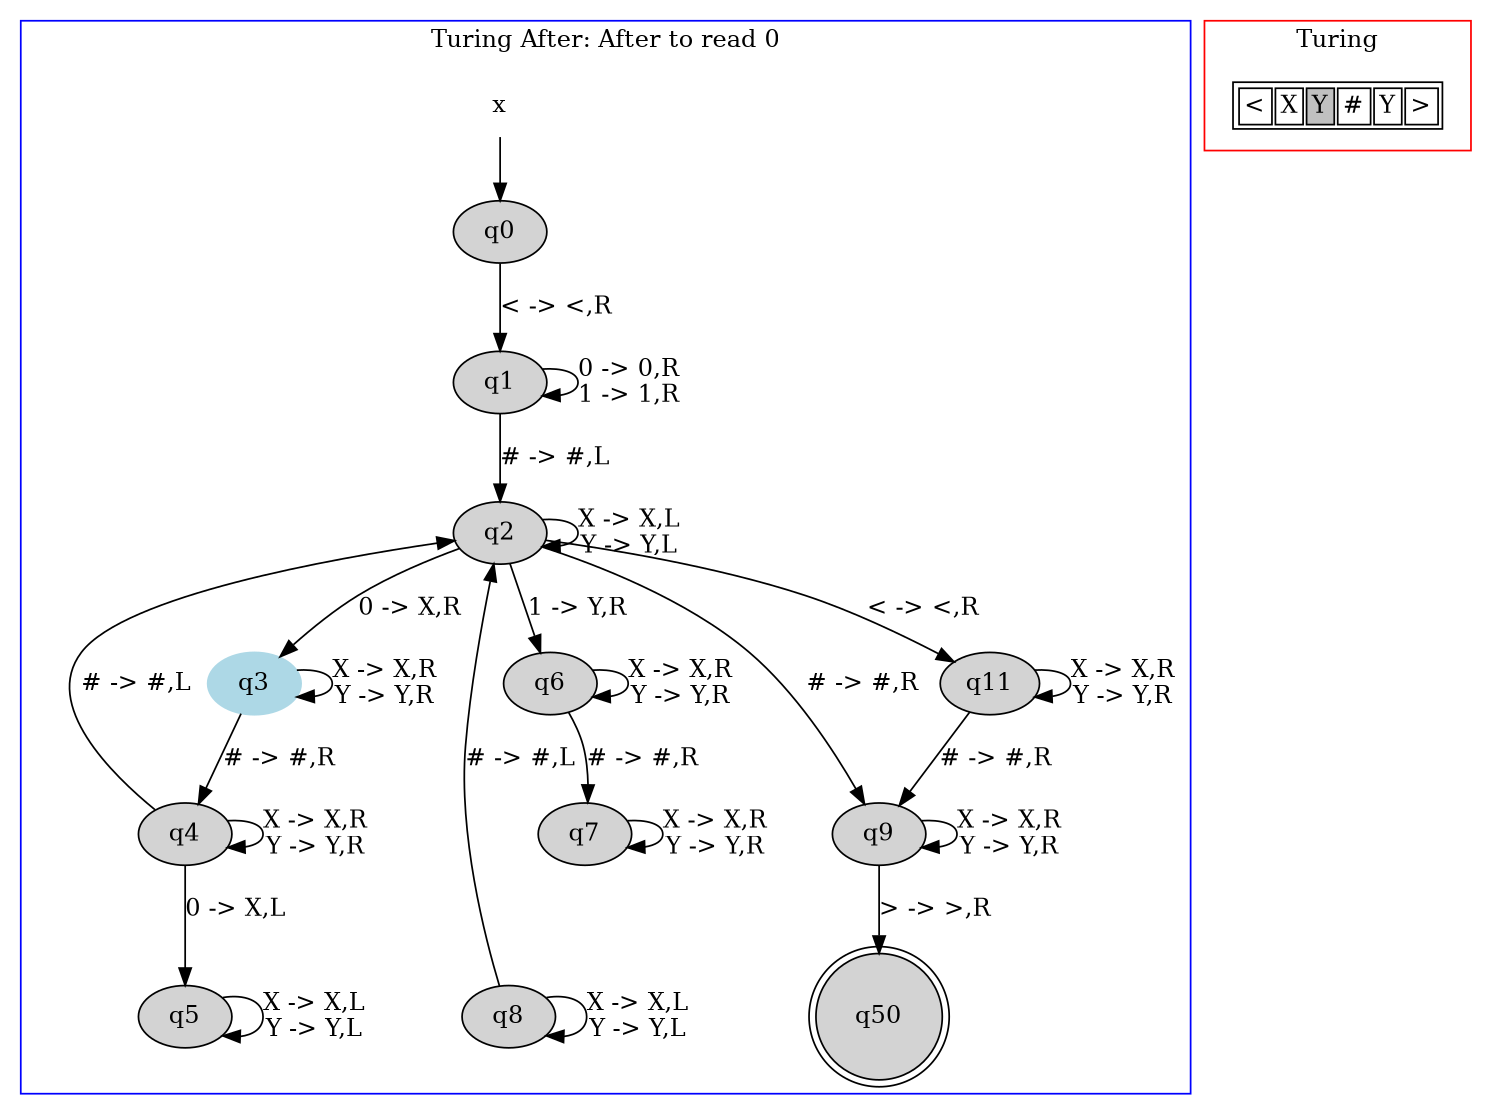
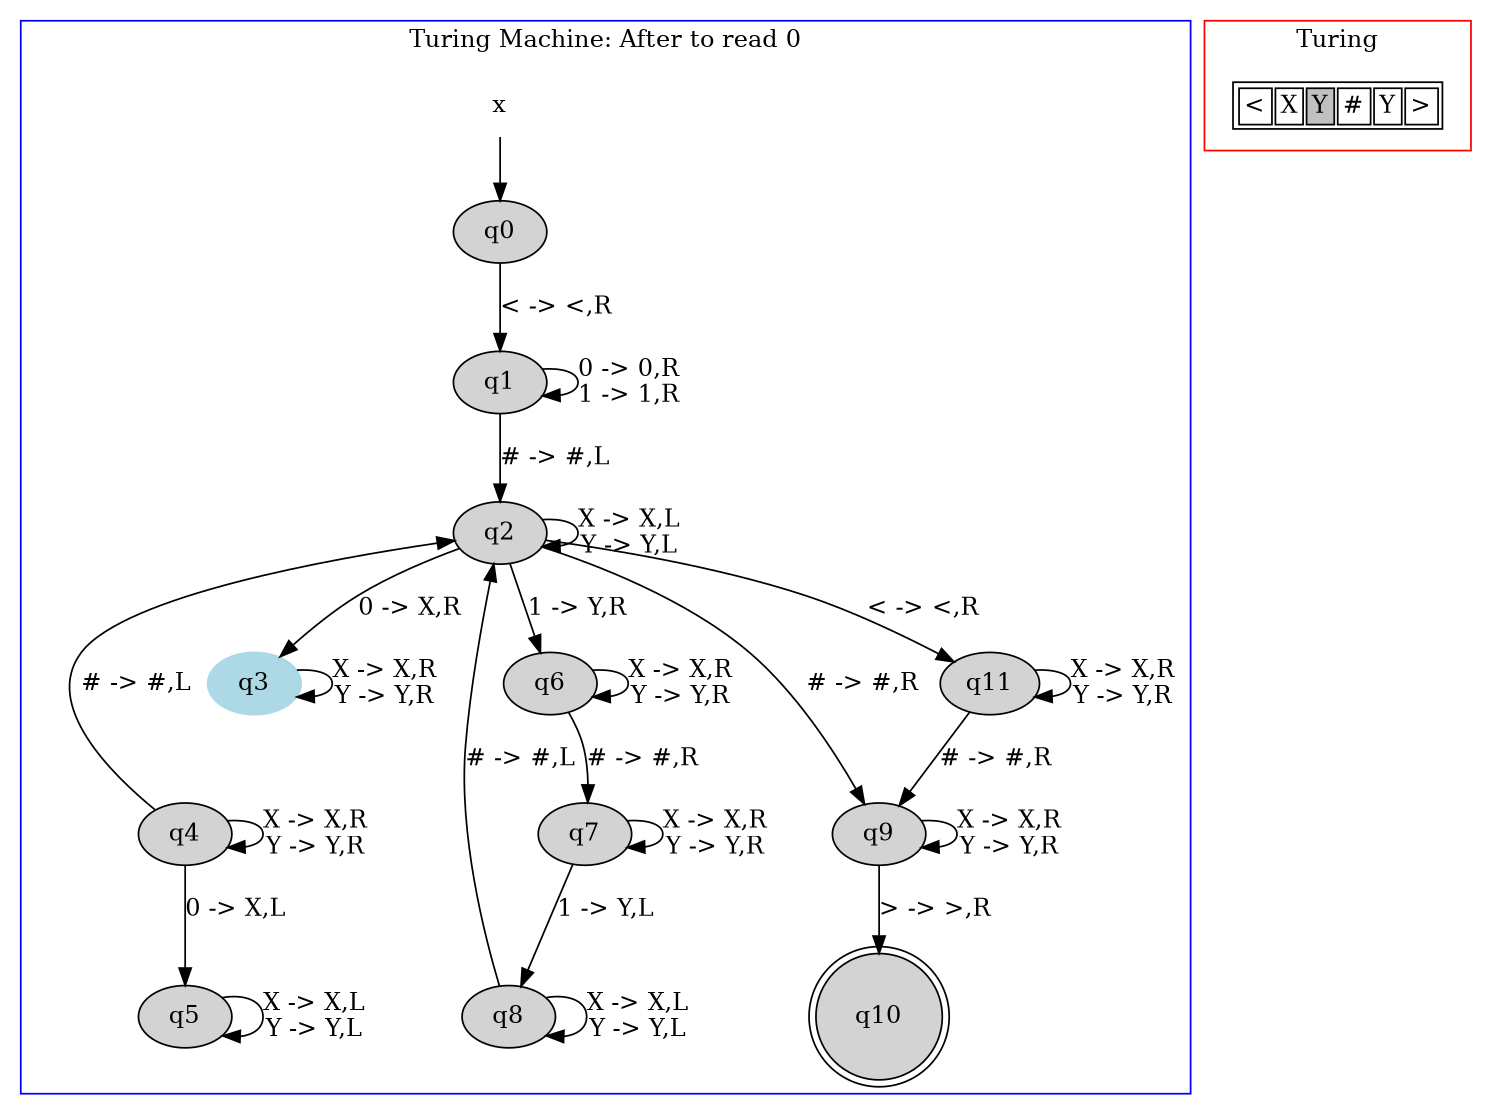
cluster "Turing After: After to read 0": label "Turing After: After to read 0" -> "Turing Machine: After to read 0"
edge "q3" -> "q4": removed, label "# -> #,R"
edge "q7" -> "q8": added, label "1 -> Y,L"
node "q50": label "q50" -> "q10"
